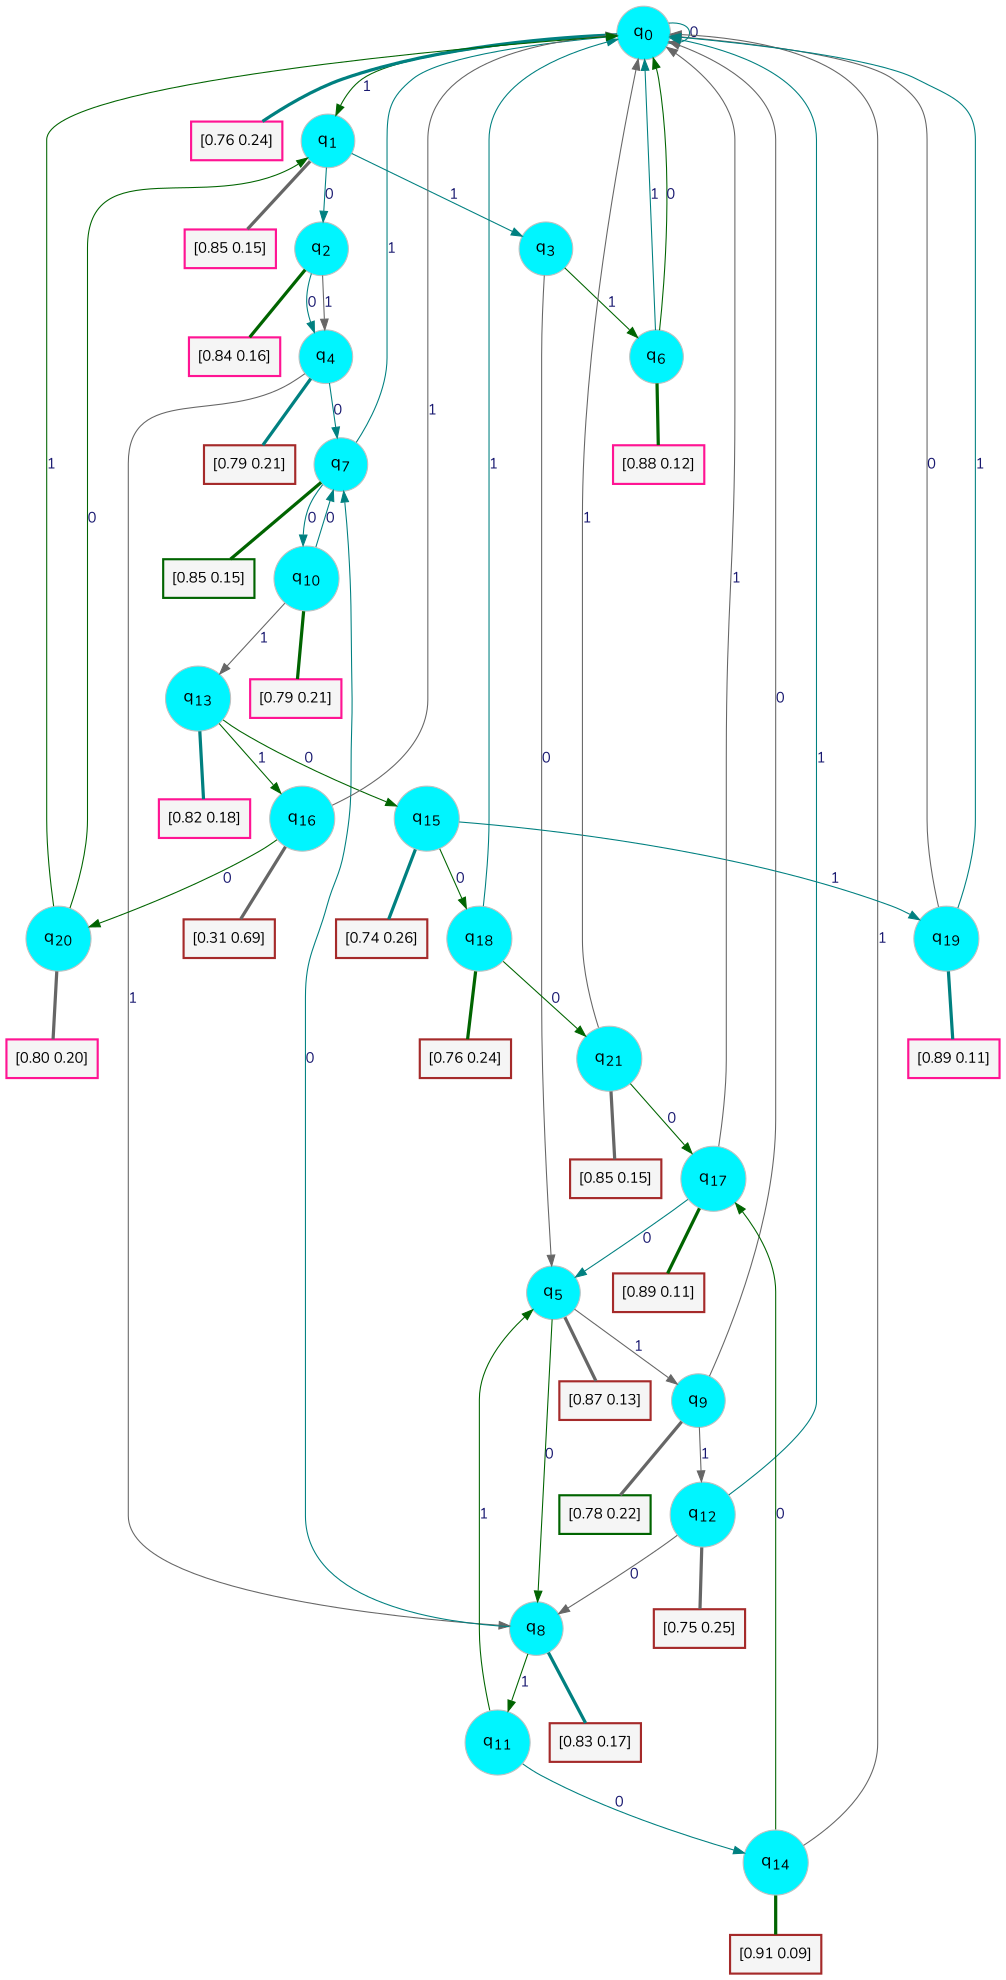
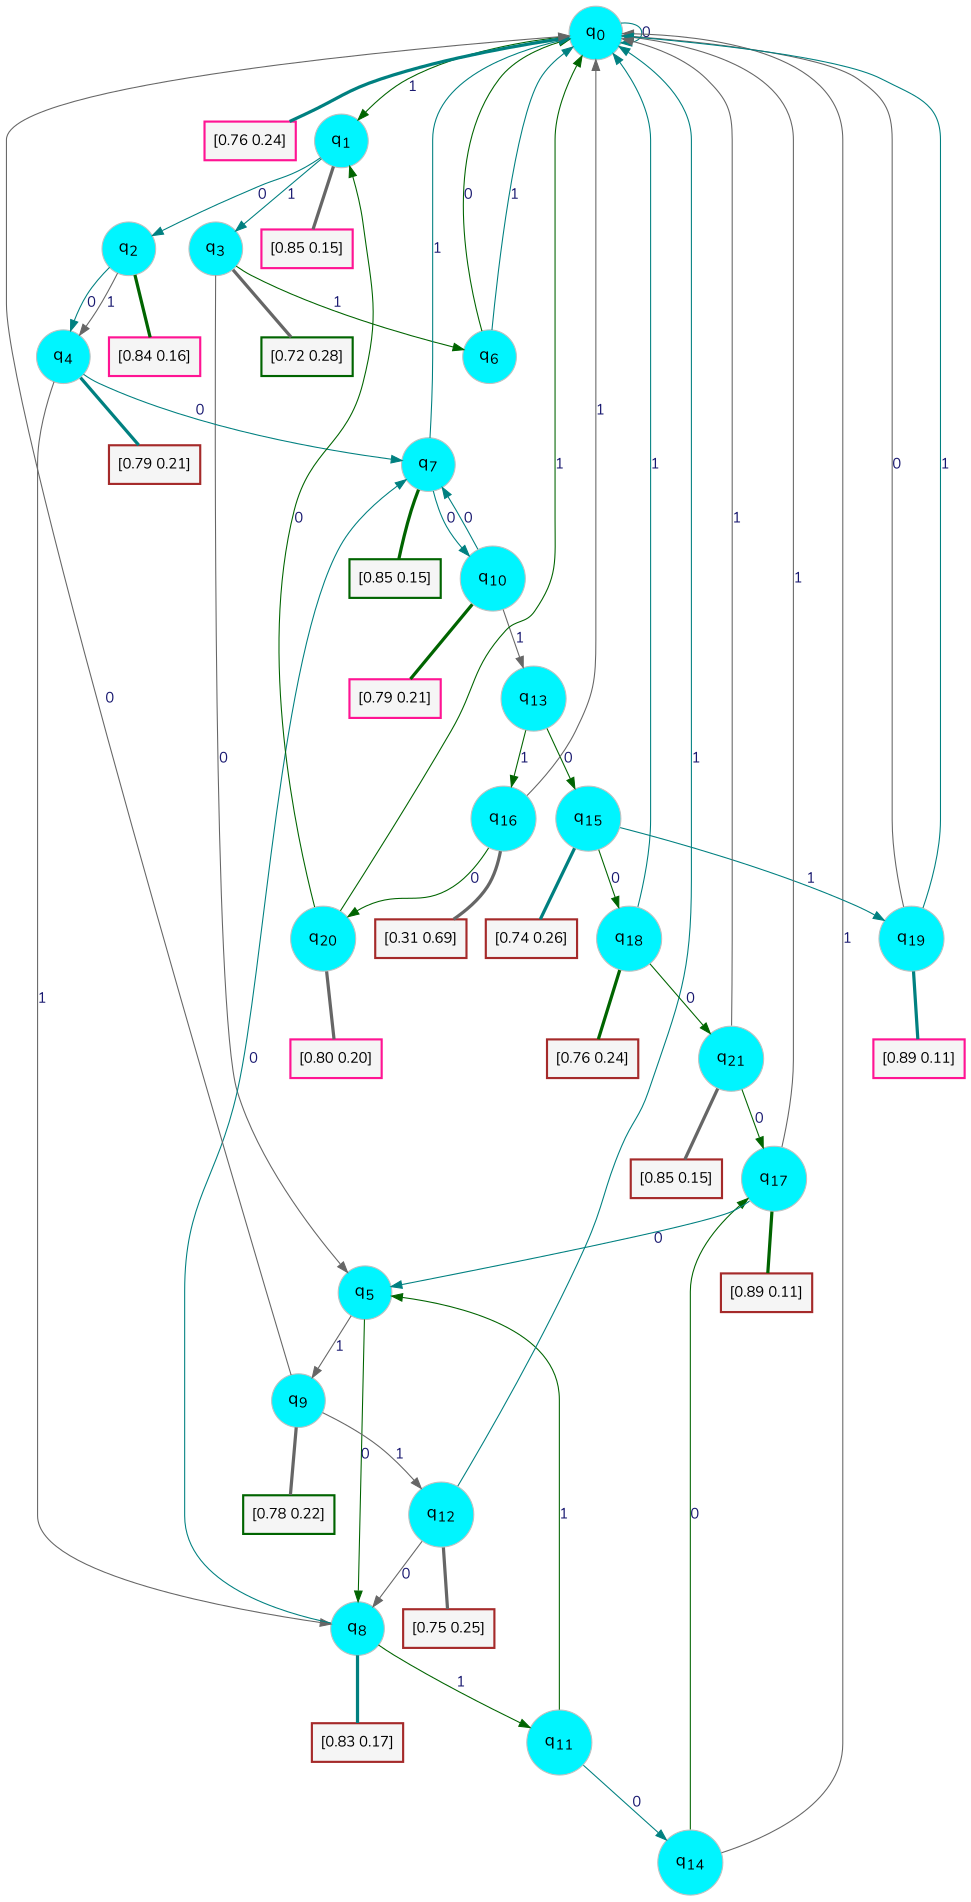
node "[0.72 0.28]": added
node "[0.88 0.12]": removed
node "[0.82 0.18]": removed
node "[0.87 0.13]": removed
node "[0.91 0.09]": removed
